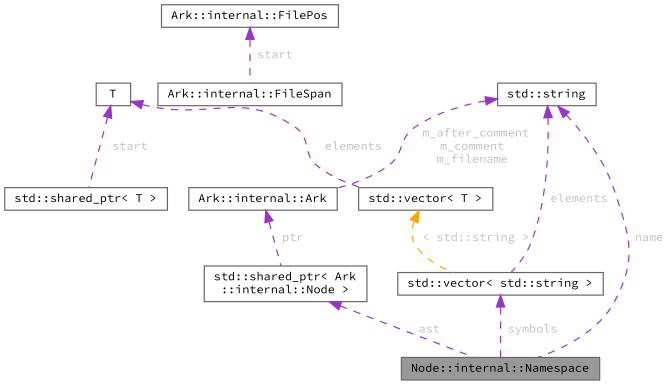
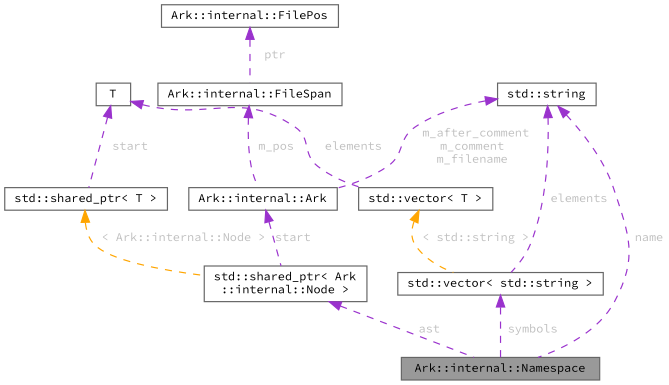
edge "Ark::internal::FileSpan" -> "Ark::internal::FilePos": label " start" -> " ptr"
edge "Ark::internal::Ark" -> "Ark::internal::FileSpan": added, label "m_pos"
edge "std::shared_ptr< Ark ::internal::Node >" -> "Ark::internal::Ark": label " ptr" -> " start"
edge "std::shared_ptr< Ark ::internal::Node >" -> "std::shared_ptr< T >": added, label "< Ark::internal::Node >"
node "Node::internal::Namespace": label "Node::internal::Namespace" -> "Ark::internal::Namespace"
